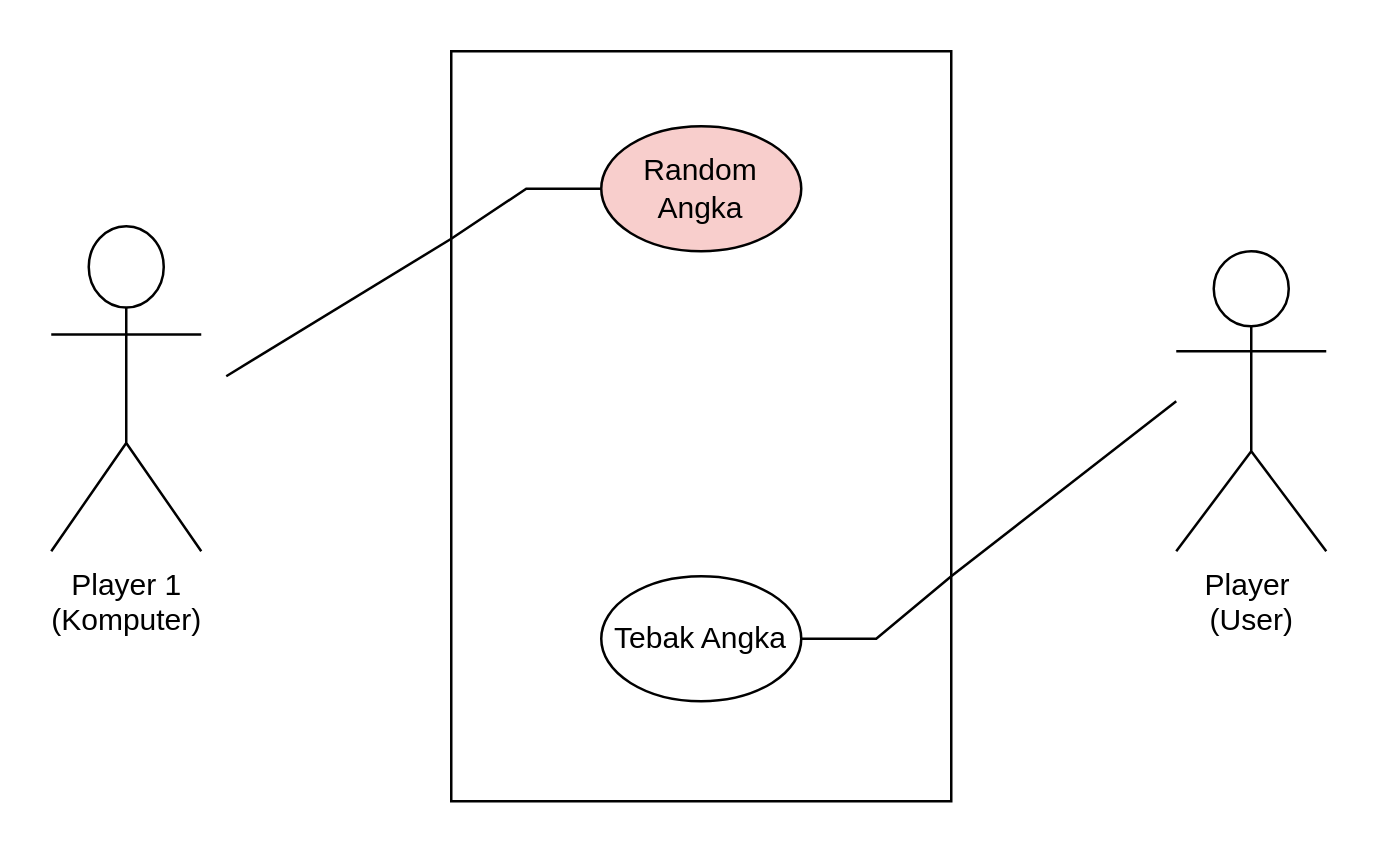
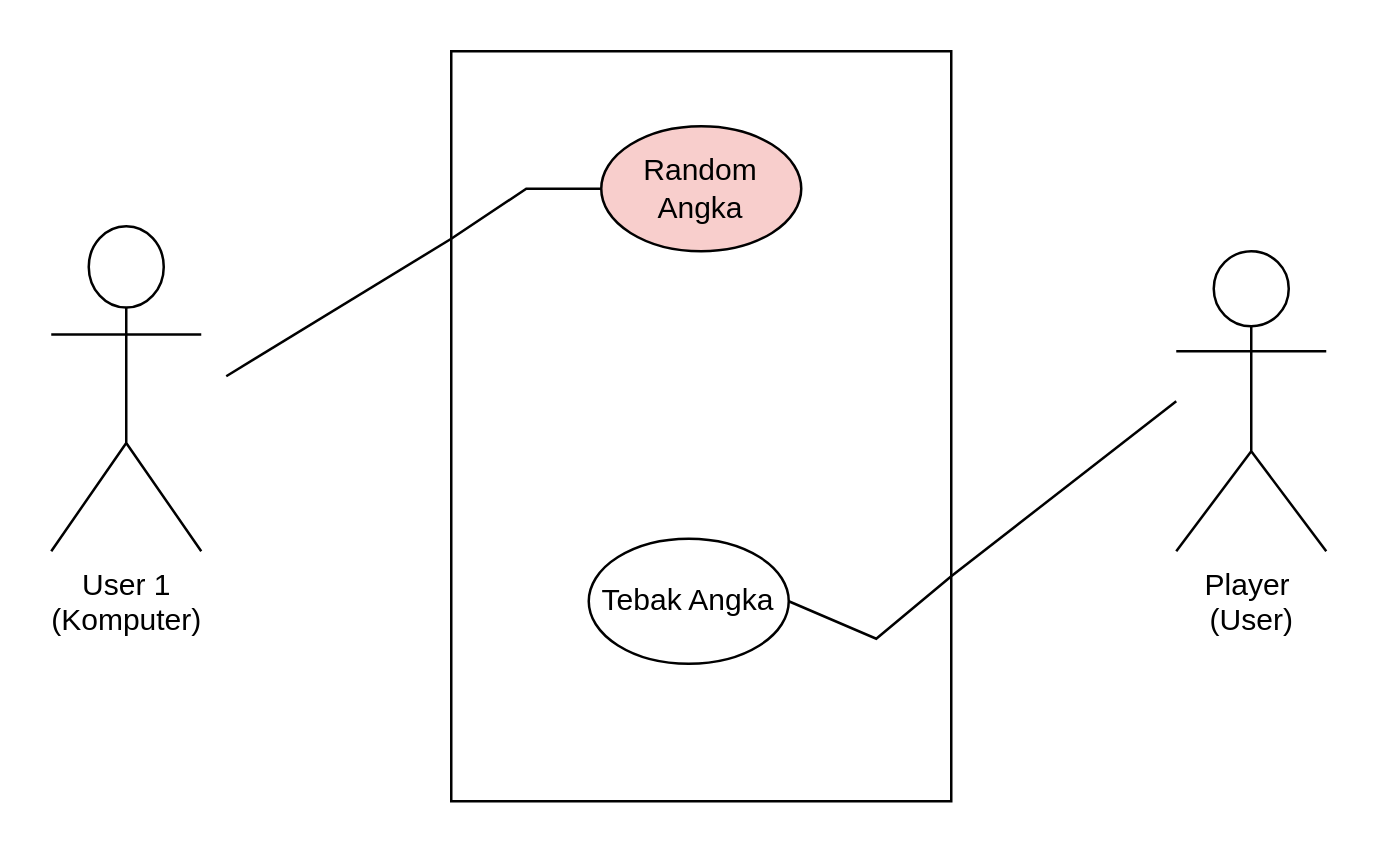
node "Player 1 (Komputer)": label "Player 1 (Komputer)" -> "User 1 (Komputer)"
node "Tebak Angka": moved (701, 639) -> (689, 601)
